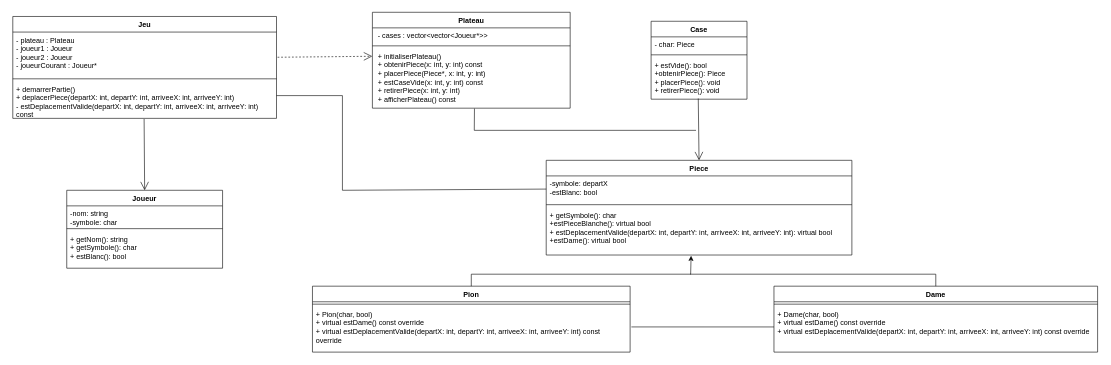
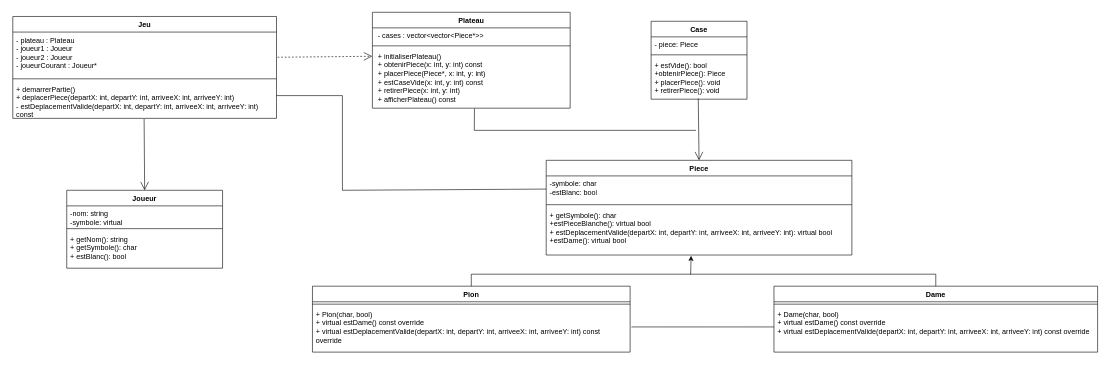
node "- cases : vector<vector<Joueur*>>": label "- cases : vector<vector<Joueur*>>" -> "- cases : vector<vector<Piece*>>"
node "- char: Piece": label "- char: Piece" -> "- piece: Piece"
node "-symbole: departX -estBlanc: bool": label "-symbole: departX -estBlanc: bool" -> "-symbole: char -estBlanc: bool"
node "-nom: string -symbole: char": label "-nom: string -symbole: char" -> "-nom: string -symbole: virtual"
